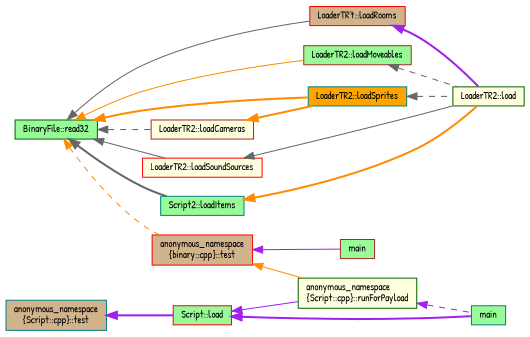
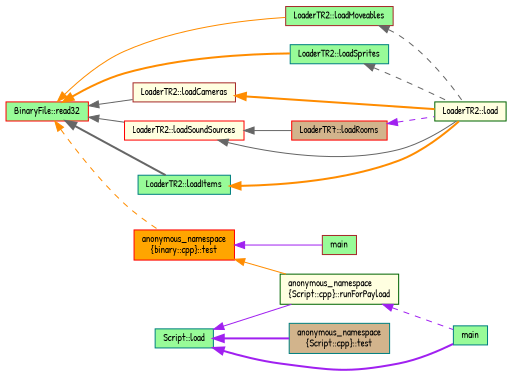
edge "LoaderTR7::loadRooms" -> "BinaryFile::read32": now "LoaderTR7::loadRooms" -> "LoaderTR2::loadSoundSources"
edge "LoaderTR2::load" -> "LoaderTR7::loadRooms": style bold -> dashed
node "LoaderTR2::loadSprites": fillcolor orange -> palegreen
edge "LoaderTR2::loadSprites" -> "LoaderTR2::loadCameras": now "LoaderTR2::load" -> "LoaderTR2::loadCameras"
node "BinaryFile::read32": color darkgreen -> red
edge "LoaderTR2::loadCameras" -> "BinaryFile::read32": style dashed -> solid
node "Script2::loadItems": label "Script2::loadItems" -> "LoaderTR2::loadItems"
node "anonymous_namespace {binary::cpp}::test": fillcolor tan -> orange
edge "Script::load" -> "anonymous_namespace {Script::cpp}::test": reversed
node "Script::load": color red -> teal
